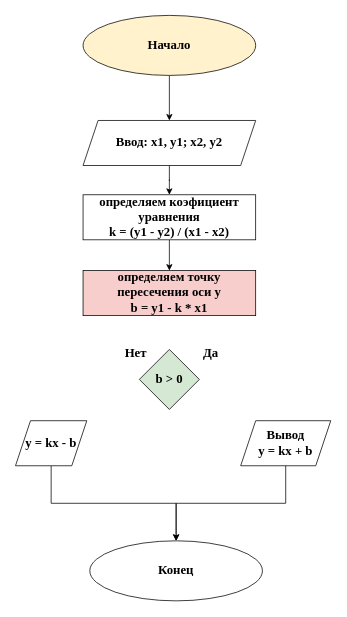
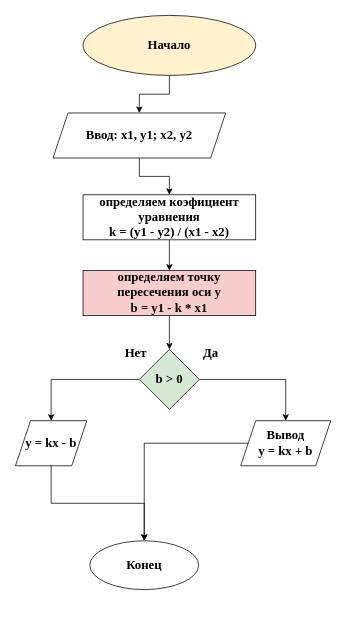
node "Ввод: x1, y1; x2, y2": moved (169, 143) -> (139, 135)
edge "определяем точку пересечения оси yb = y1 - k * x1" -> "b > 0": added
edge "b > 0" -> "y = kx - b": added
edge "b > 0" -> "Вывод y = kx + b": added
node "Конец": size 173x60 -> 109x49
